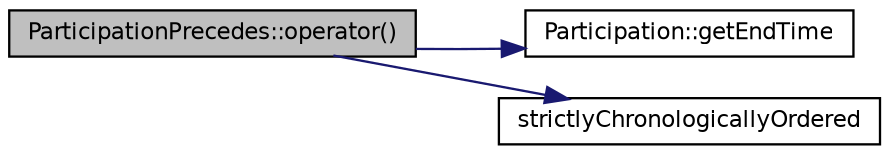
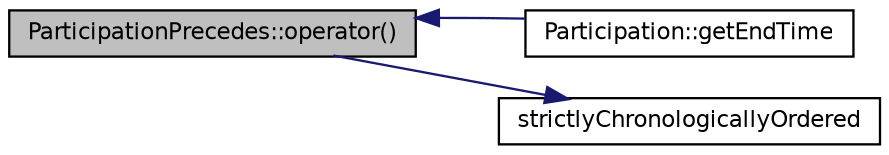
edge "ParticipationPrecedes::operator()" -> "Participation::getEndTime": reversed
